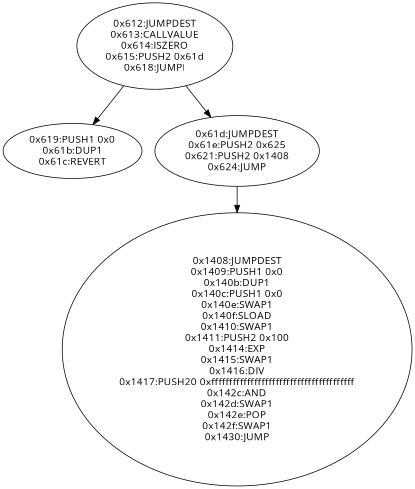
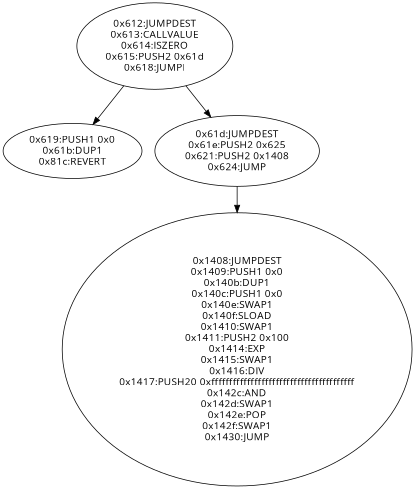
node "0x619:PUSH1 0x0 0x61b:DUP1 0x61c:REVERT": label "0x619:PUSH1 0x0 0x61b:DUP1 0x61c:REVERT" -> "0x619:PUSH1 0x0 0x61b:DUP1 0x81c:REVERT"
